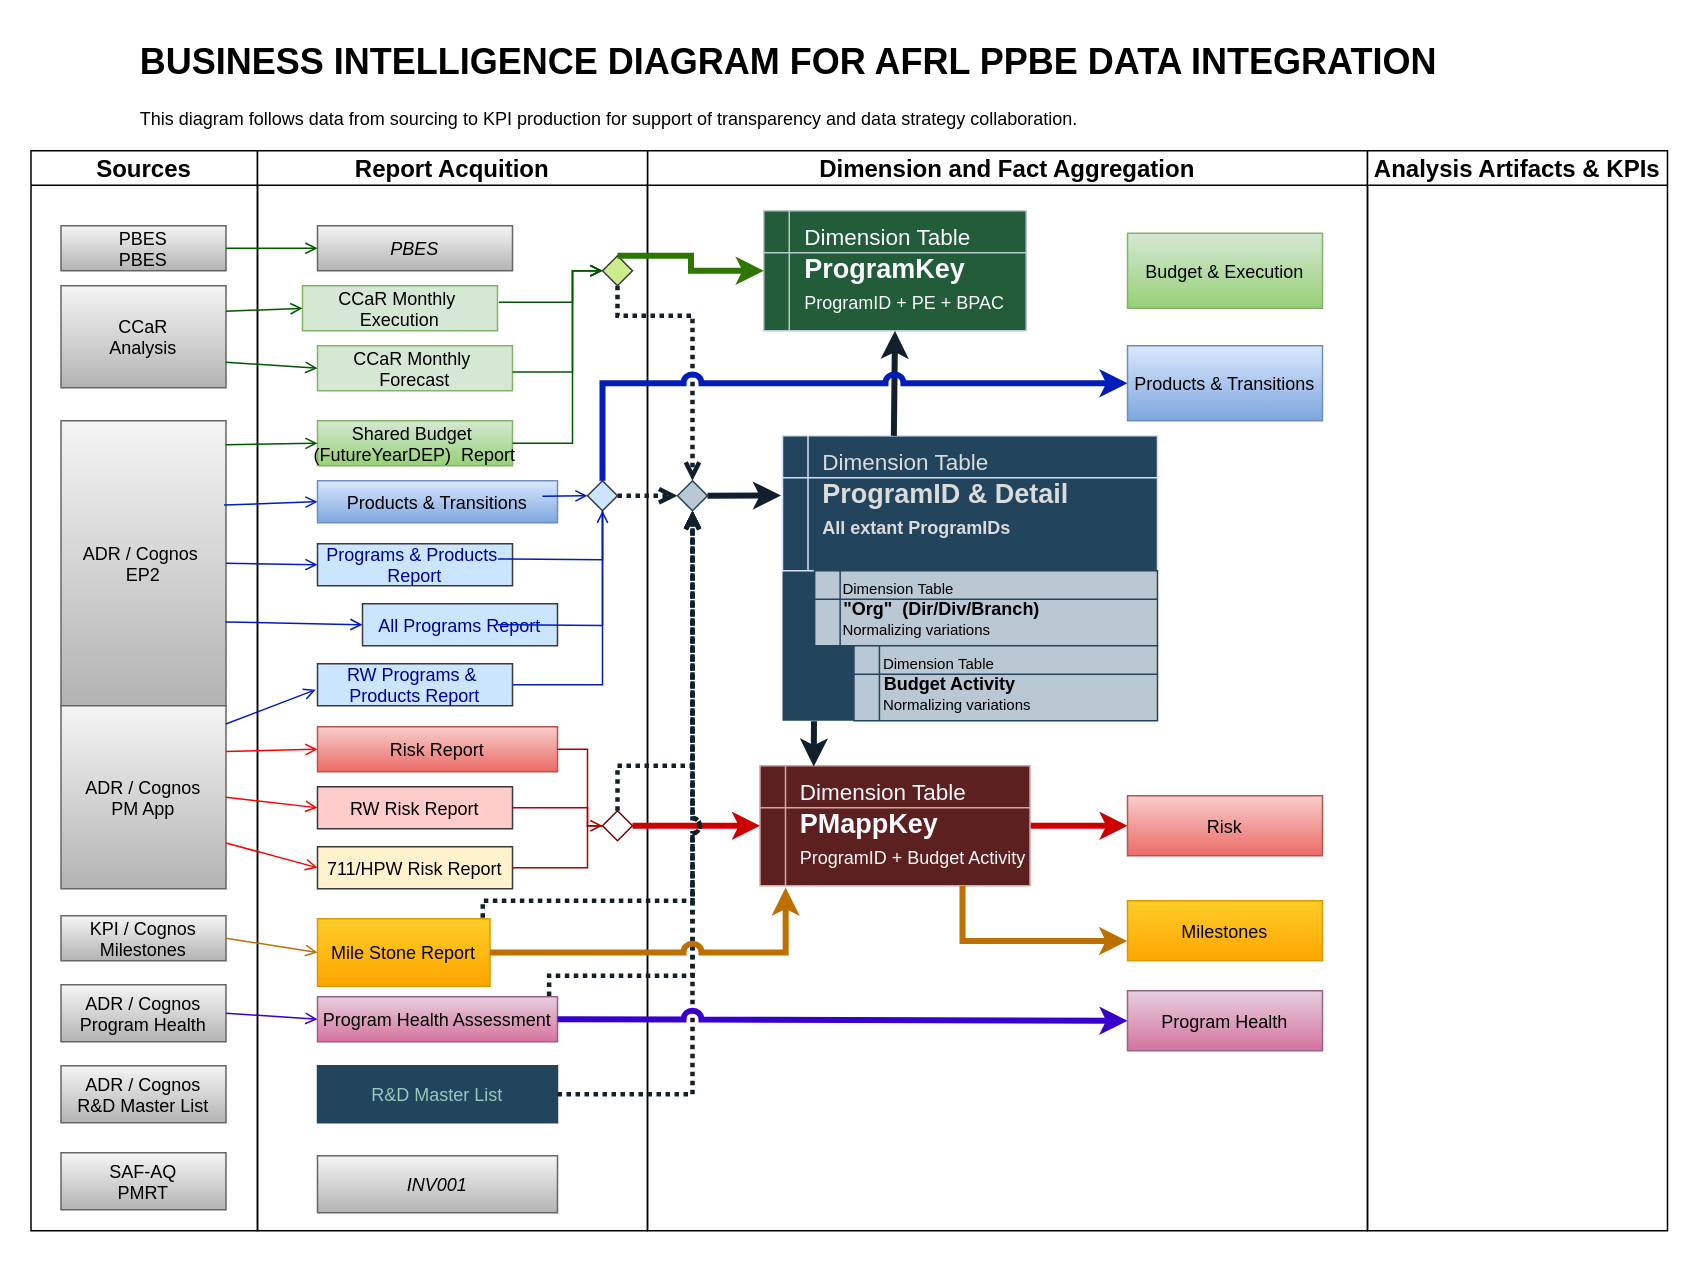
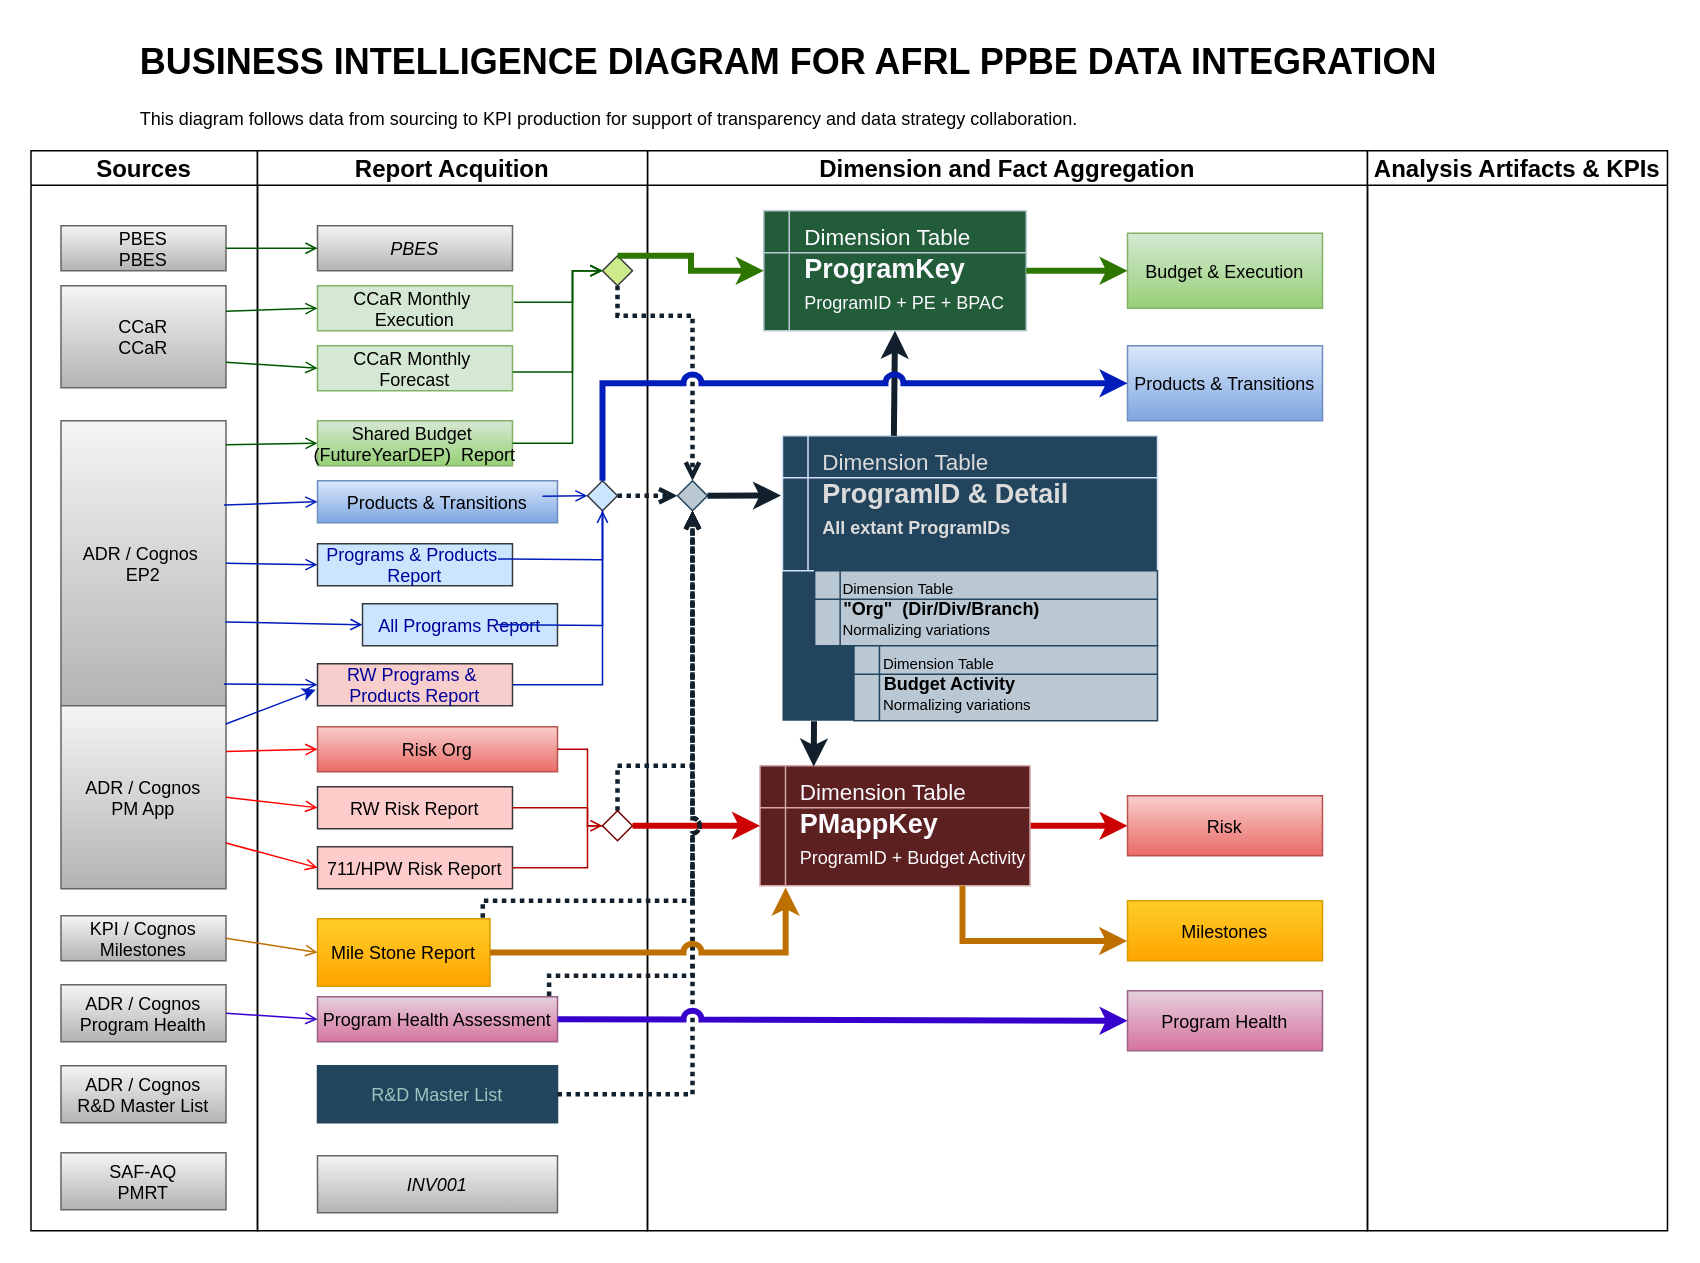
edge "Dimension Table ProgramKey ProgramID + PE + BPAC" -> "Budget & Execution": added
node "CCaR Monthly Execution": moved (400, 308) -> (415, 308)
node "CCaR Analysis": label "CCaR Analysis" -> "CCaR CCaR"
edge "ADR / Cognos EP2" -> "RW Programs & Products Report": added
node "RW Programs & Products Report": fillcolor #cce5ff -> #f8cecc
edge "ADR / Cognos PM App" -> "RW Programs & Products Report": arrowhead open -> classic
node "Risk Report": label "Risk Report" -> "Risk Org"
node "711/HPW Risk Report": fillcolor #fff2cc -> #ffcccc
